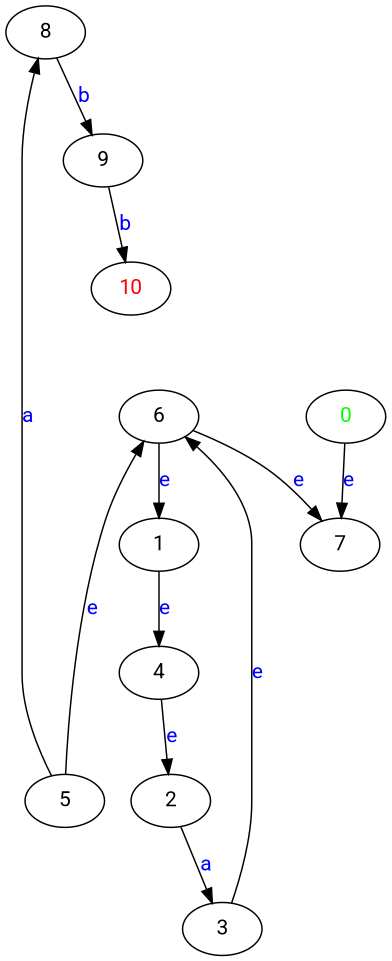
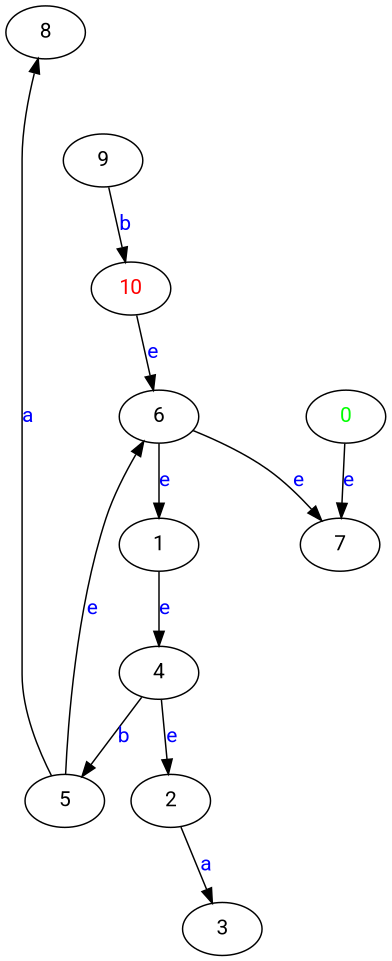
edge "8" -> "9": removed, label "b"
edge "3" -> "6": now "10" -> "6"
edge "4" -> "5": added, label "b"
